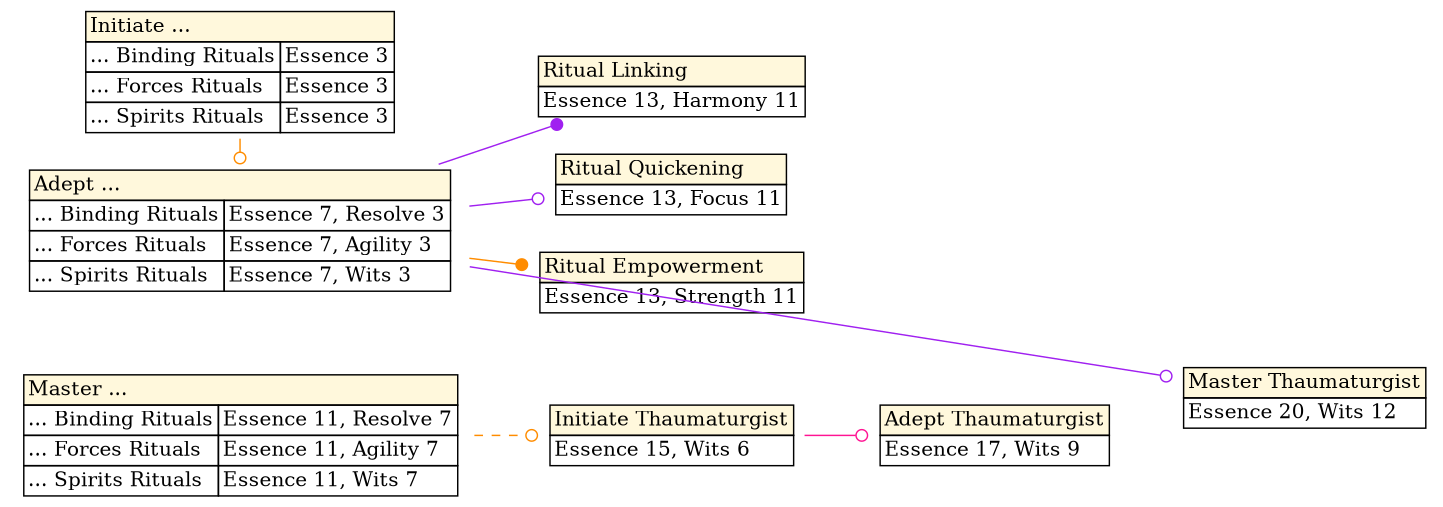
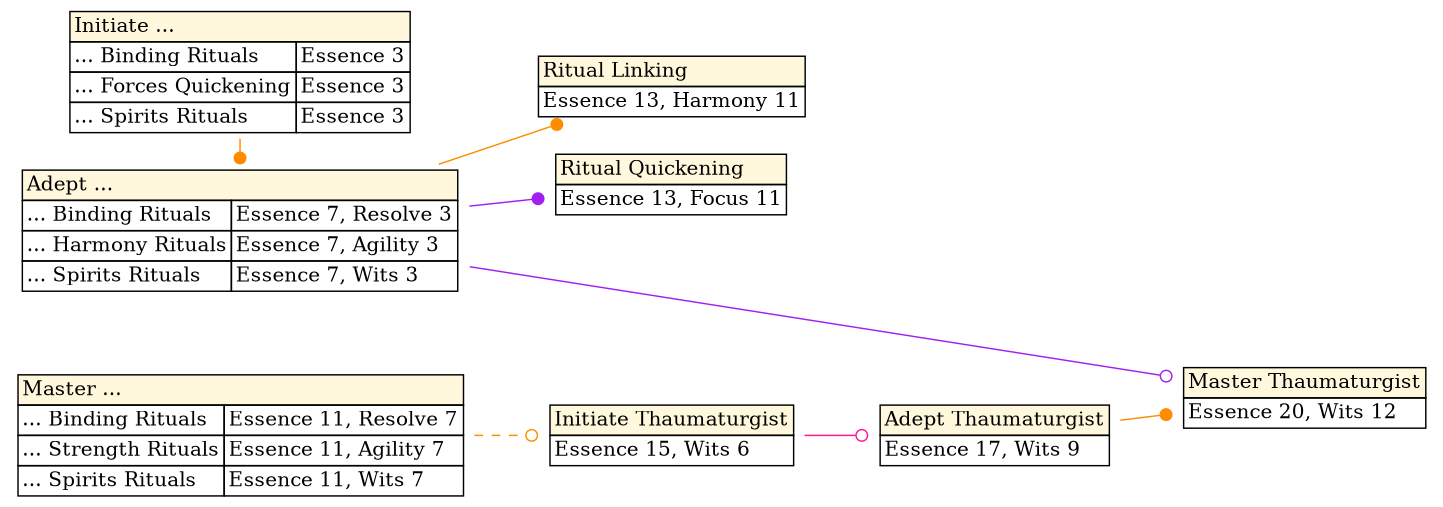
node "Initiate ...": text "... Forces Rituals" -> "... Forces Quickening"
edge "Initiate ..." -> "Adept ...": arrowhead odot -> dot
edge "Adept ..." -> "Ritual Linking": color purple -> darkorange
edge "Adept ..." -> "Ritual Quickening": arrowhead odot -> dot
node "Adept ...": text "... Forces Rituals" -> "... Harmony Rituals"
node "Ritual Empowerment": removed
edge "Adept Thaumaturgist" -> "Master Thaumaturgist": added
node "Master ...": text "... Forces Rituals" -> "... Strength Rituals"
